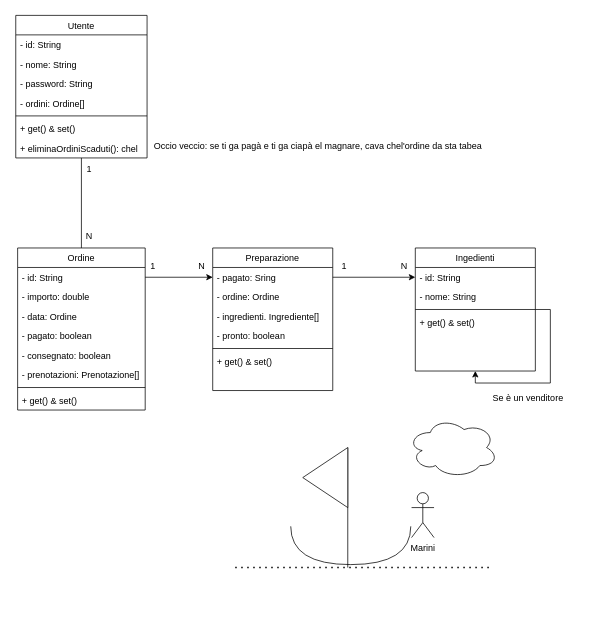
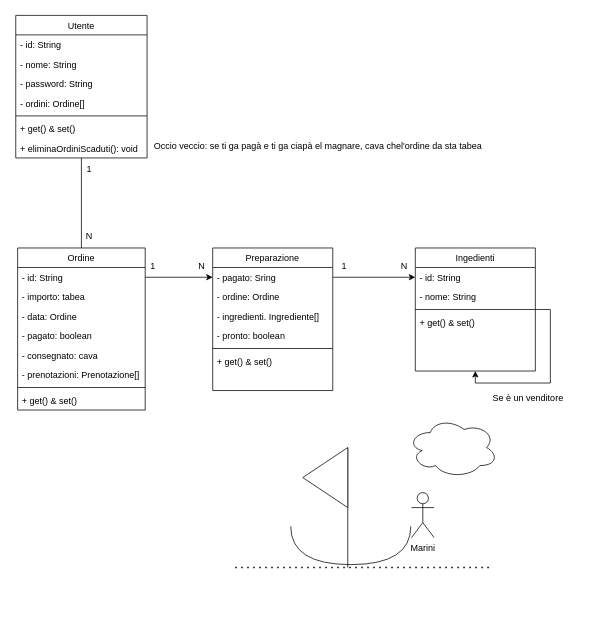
node "+ eliminaOrdiniScaduti(): chel": label "+ eliminaOrdiniScaduti(): chel" -> "+ eliminaOrdiniScaduti(): void"
node "- importo: double": label "- importo: double" -> "- importo: tabea"
node "- consegnato: boolean": label "- consegnato: boolean" -> "- consegnato: cava"
